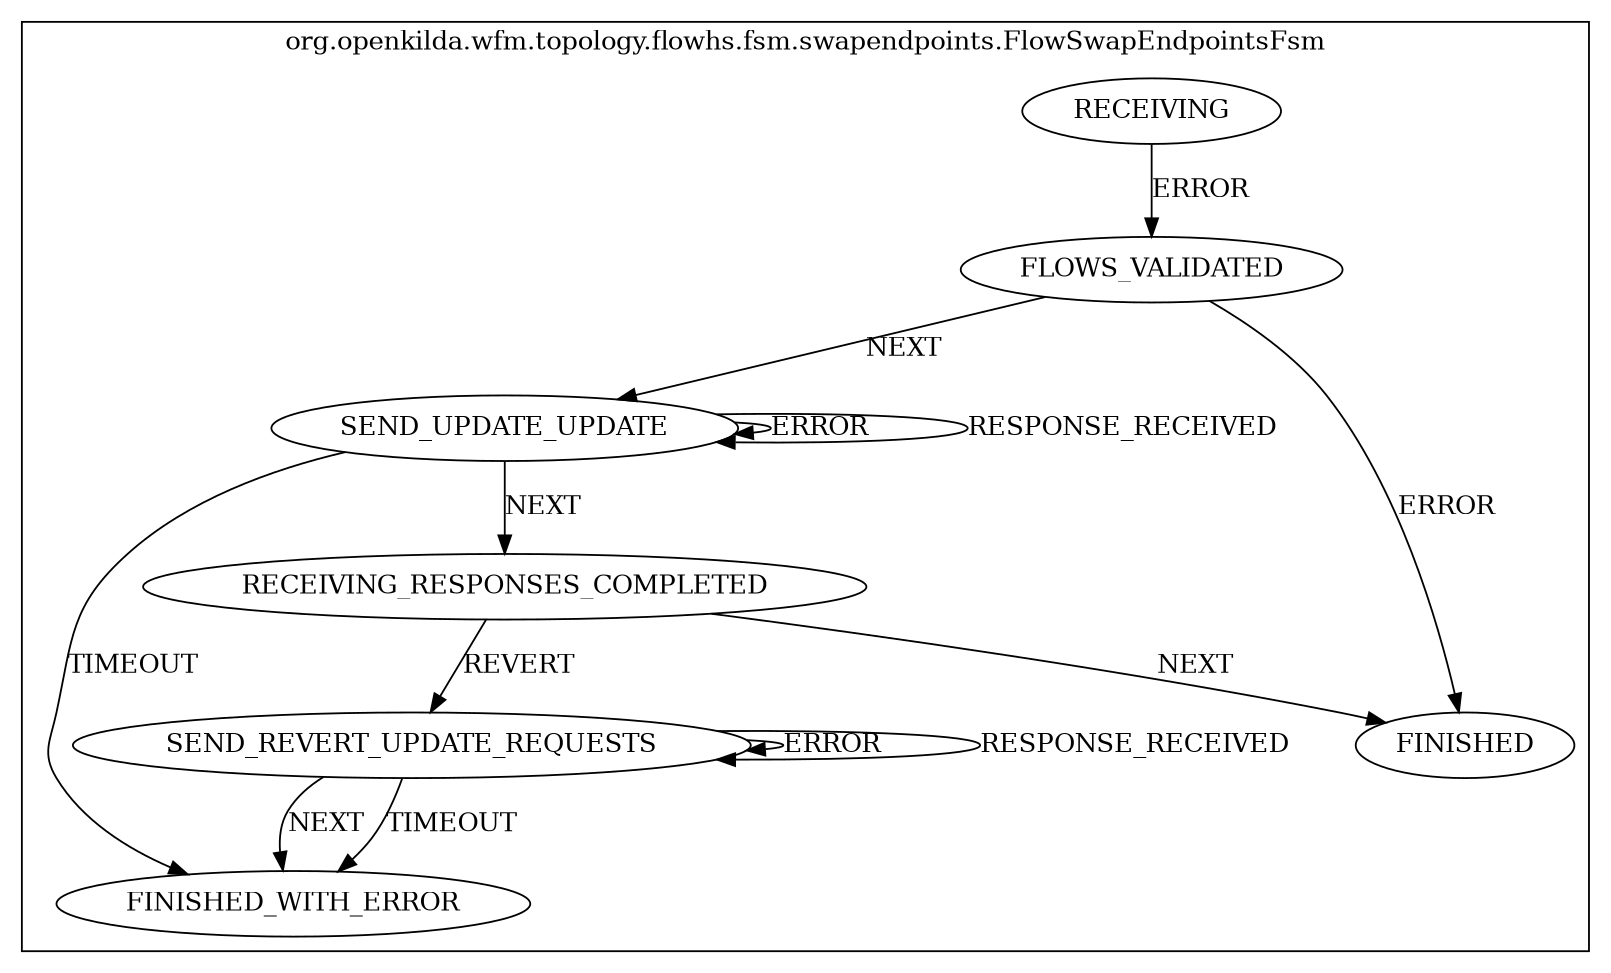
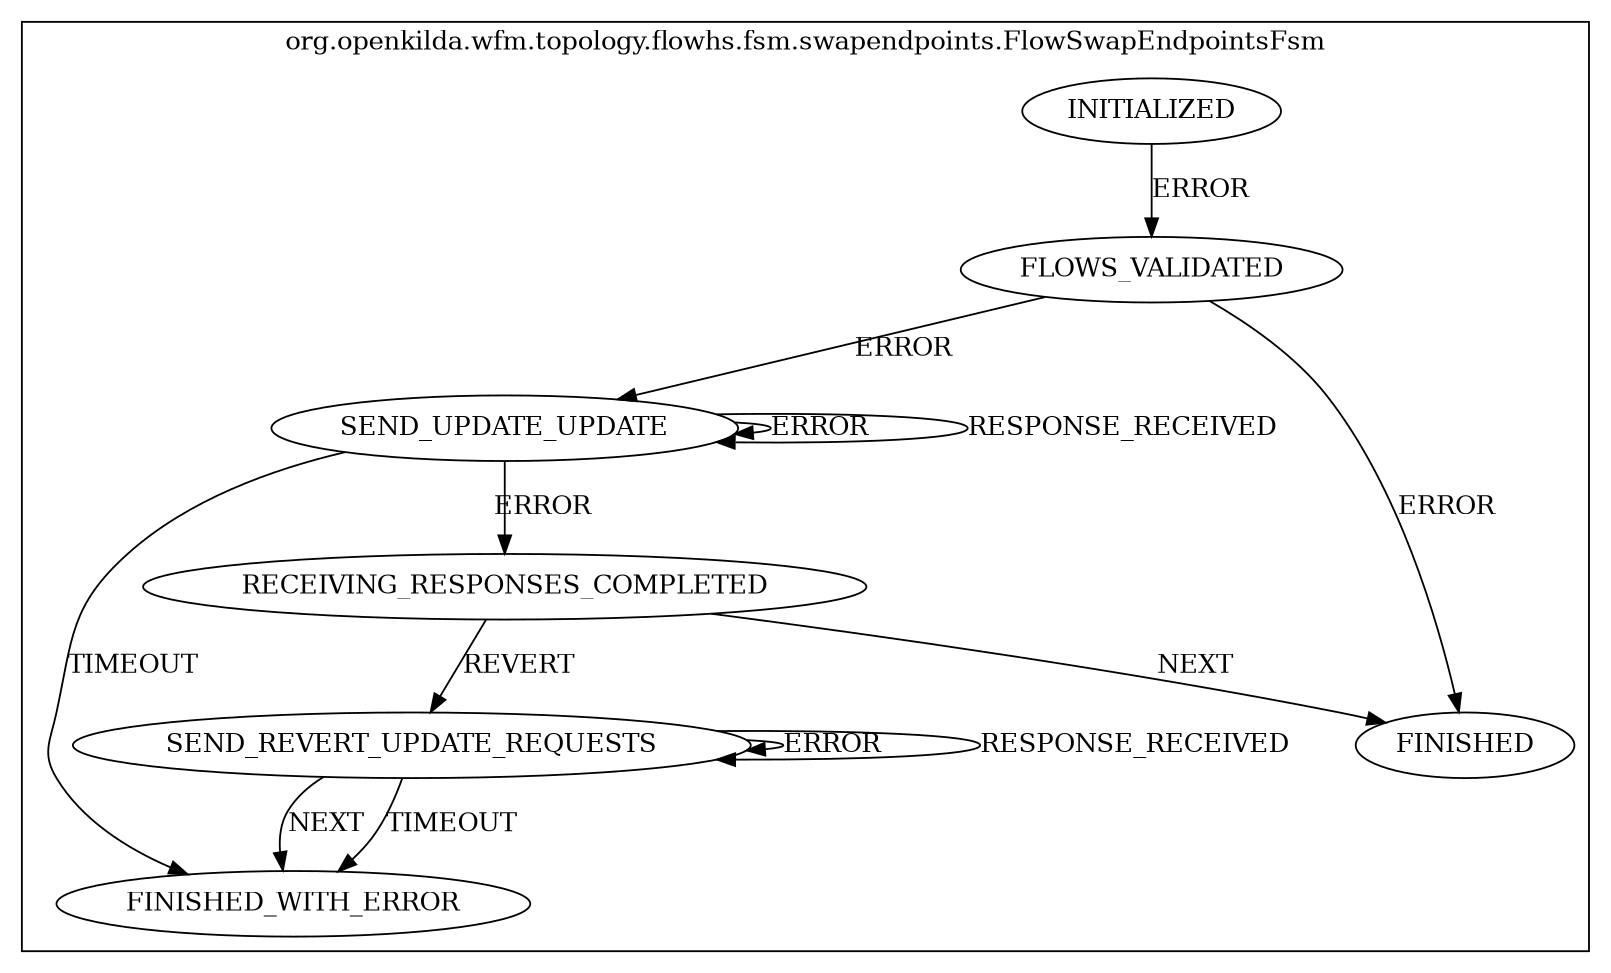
node "RECEIVING": label "RECEIVING" -> "INITIALIZED"
edge "FLOWS_VALIDATED" -> "SEND_UPDATE_UPDATE": label "NEXT" -> "ERROR"
edge "SEND_UPDATE_UPDATE" -> "RECEIVING_RESPONSES_COMPLETED": label "NEXT" -> "ERROR"
